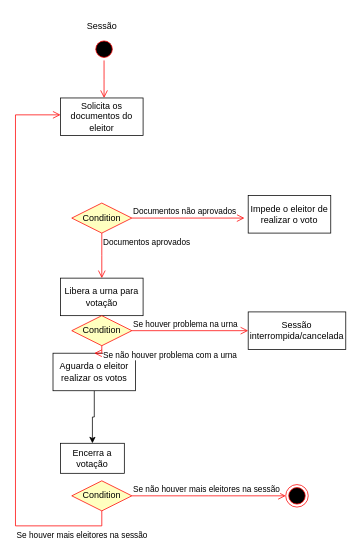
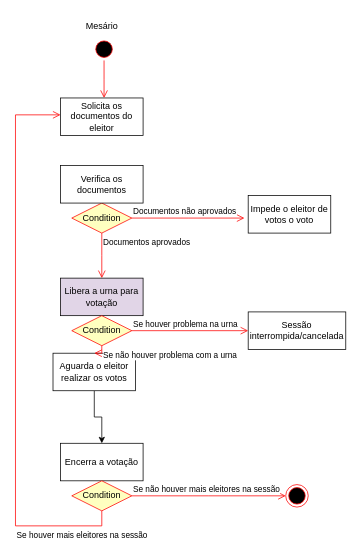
node "Sessão": label "Sessão" -> "Mesário"
node "Verifica os documentos": added
node "Impede o eleitor de realizar o voto": label "Impede o eleitor de realizar o voto" -> "Impede o eleitor de votos o voto"
node "Libera a urna para votação": fillcolor #ffffff -> #e1d5e7
node "Encerra a votação": size 64x30 -> 83x38
